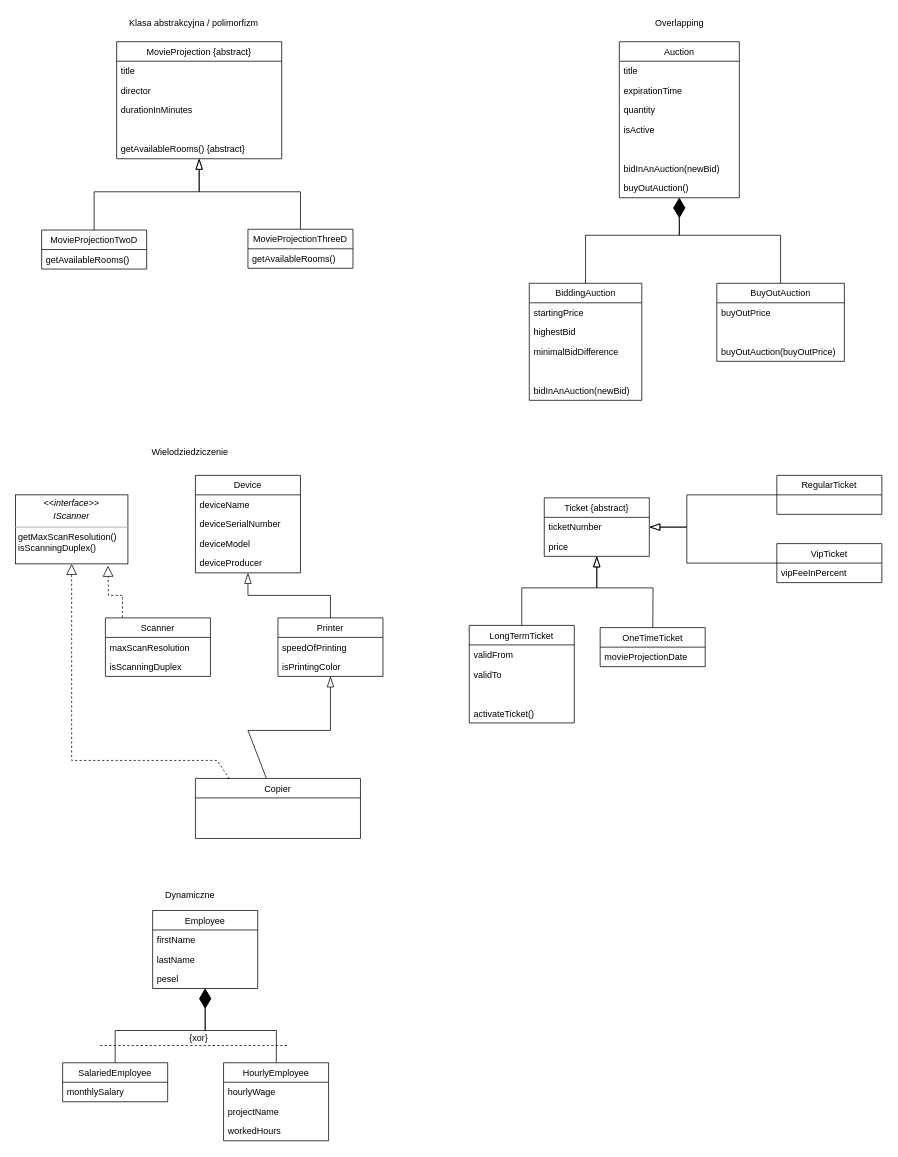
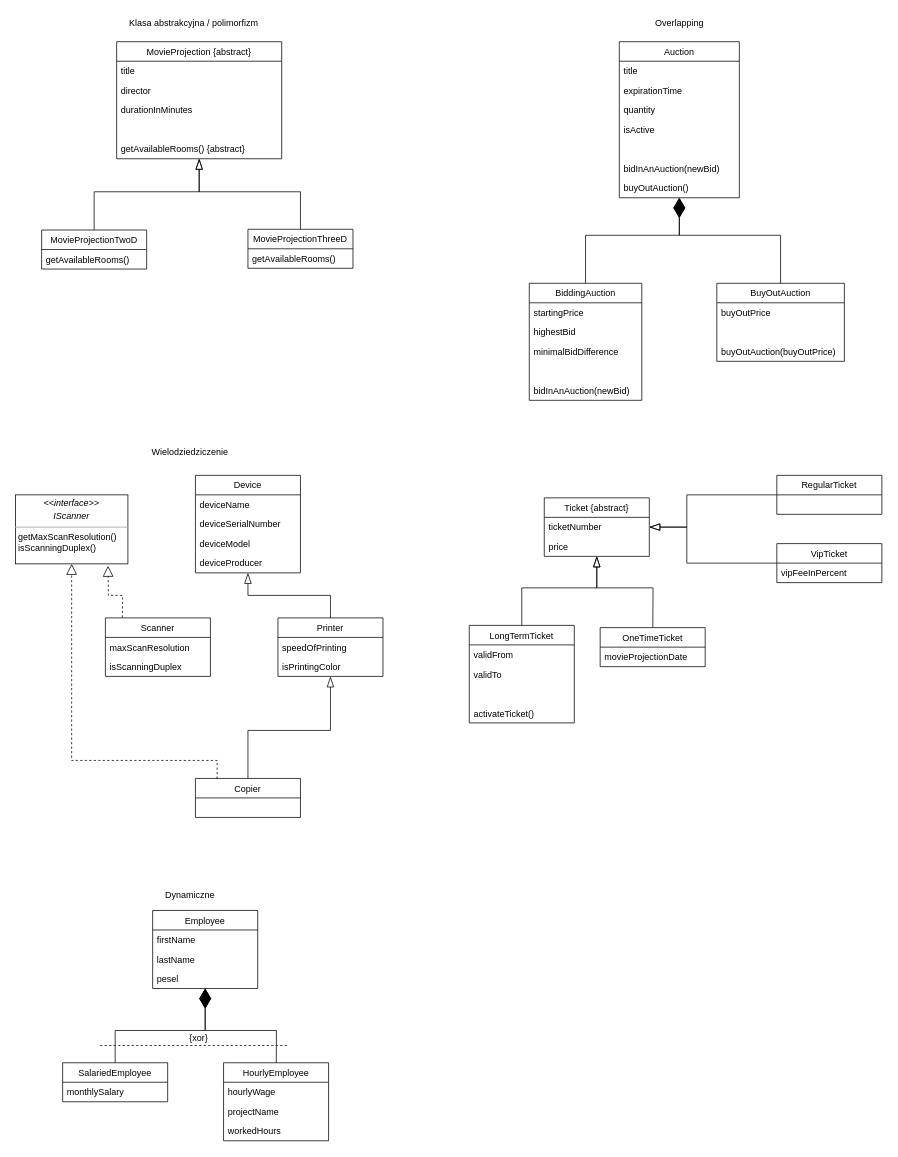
node "Copier": size 165x60 -> 105x39
